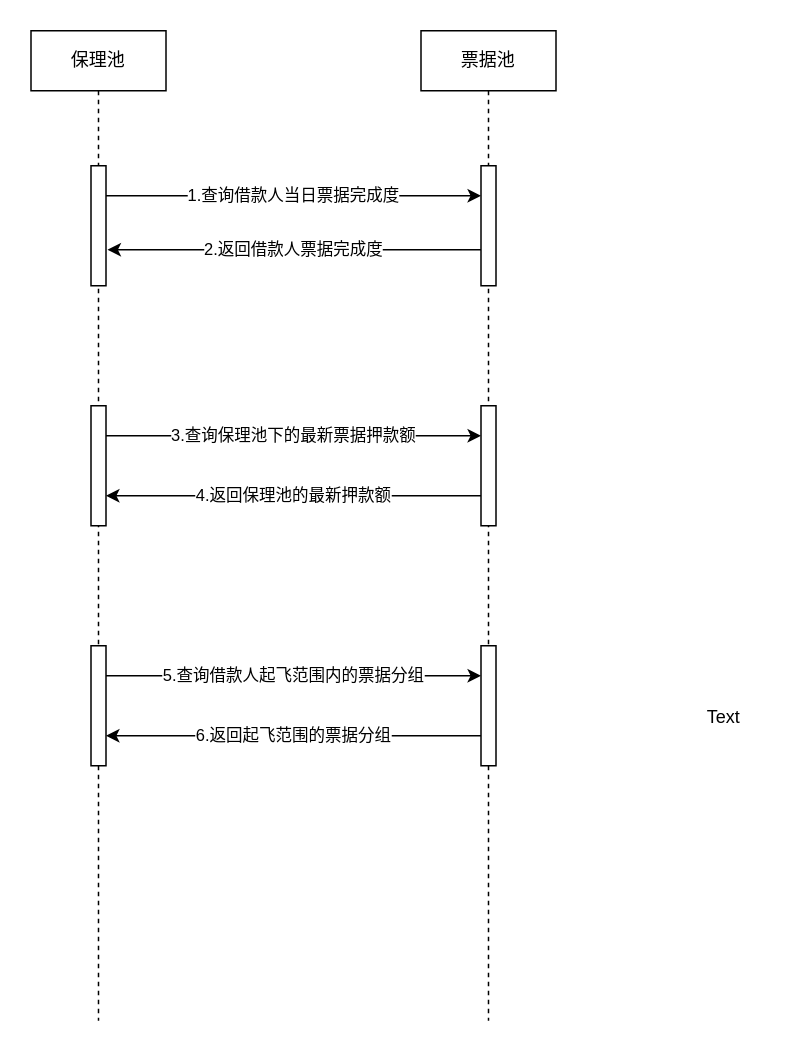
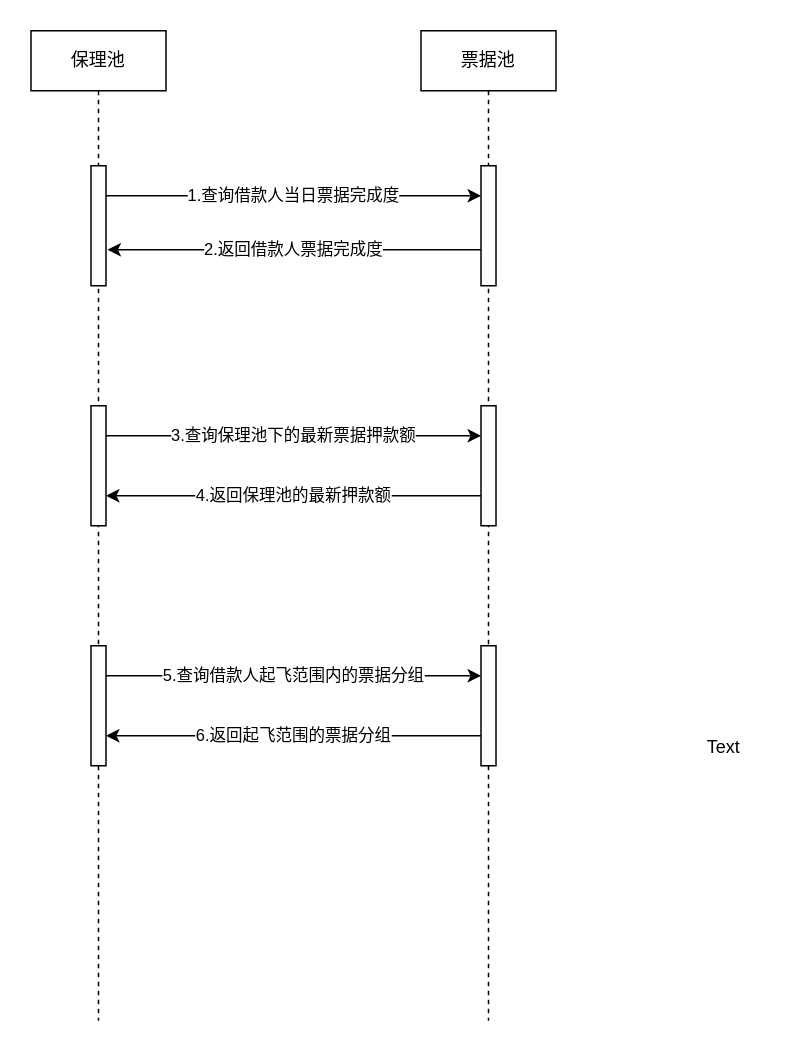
node "Text": moved (734, 718) -> (734, 748)
